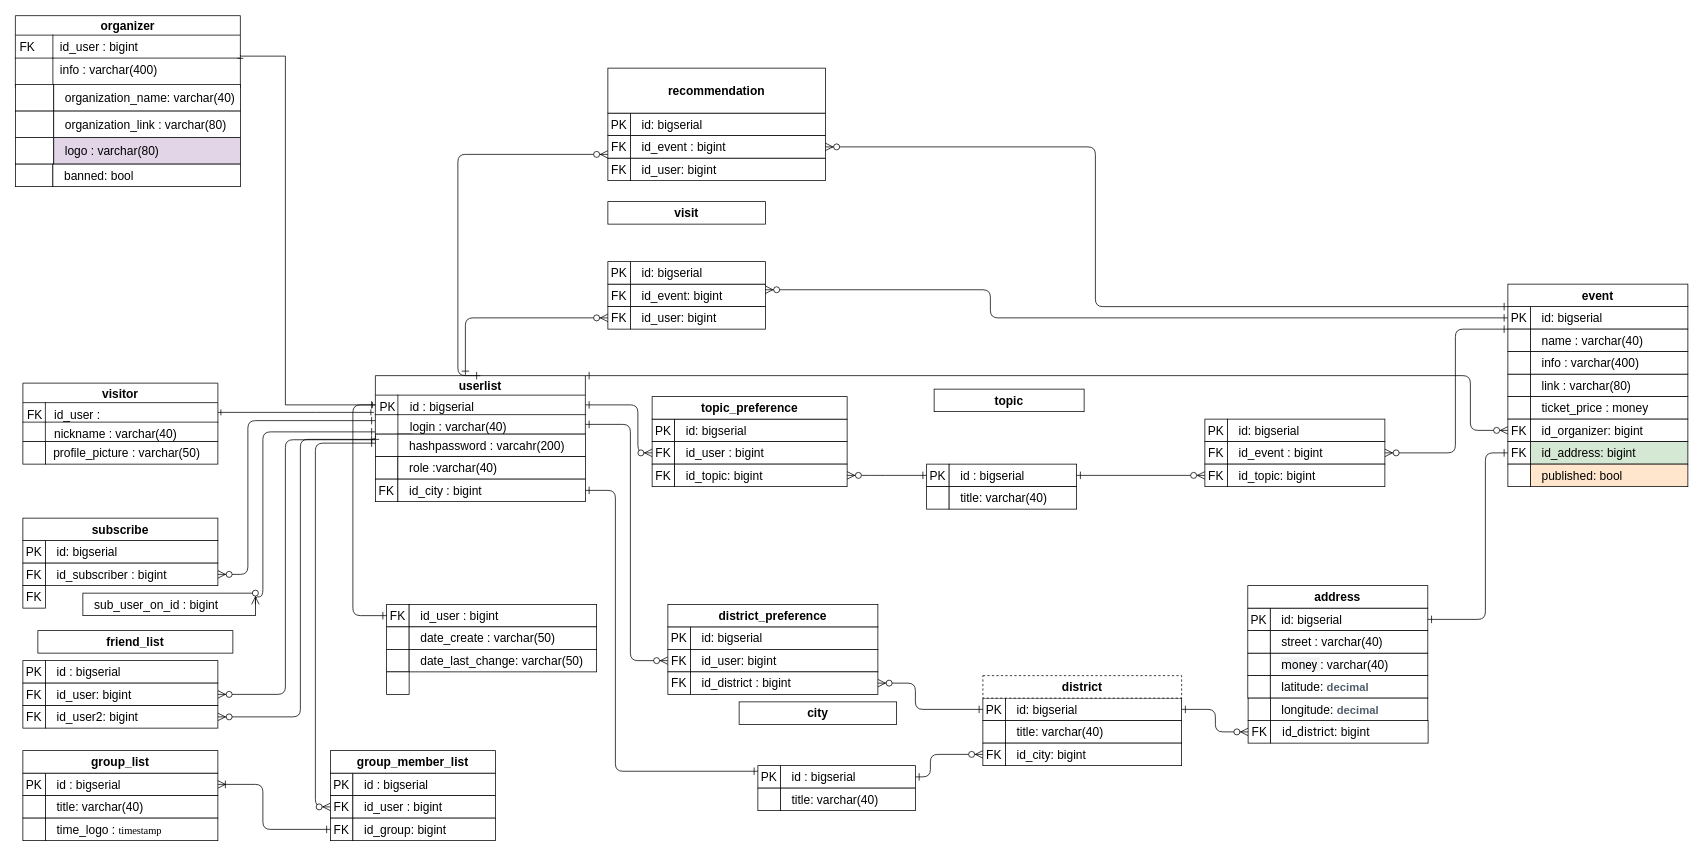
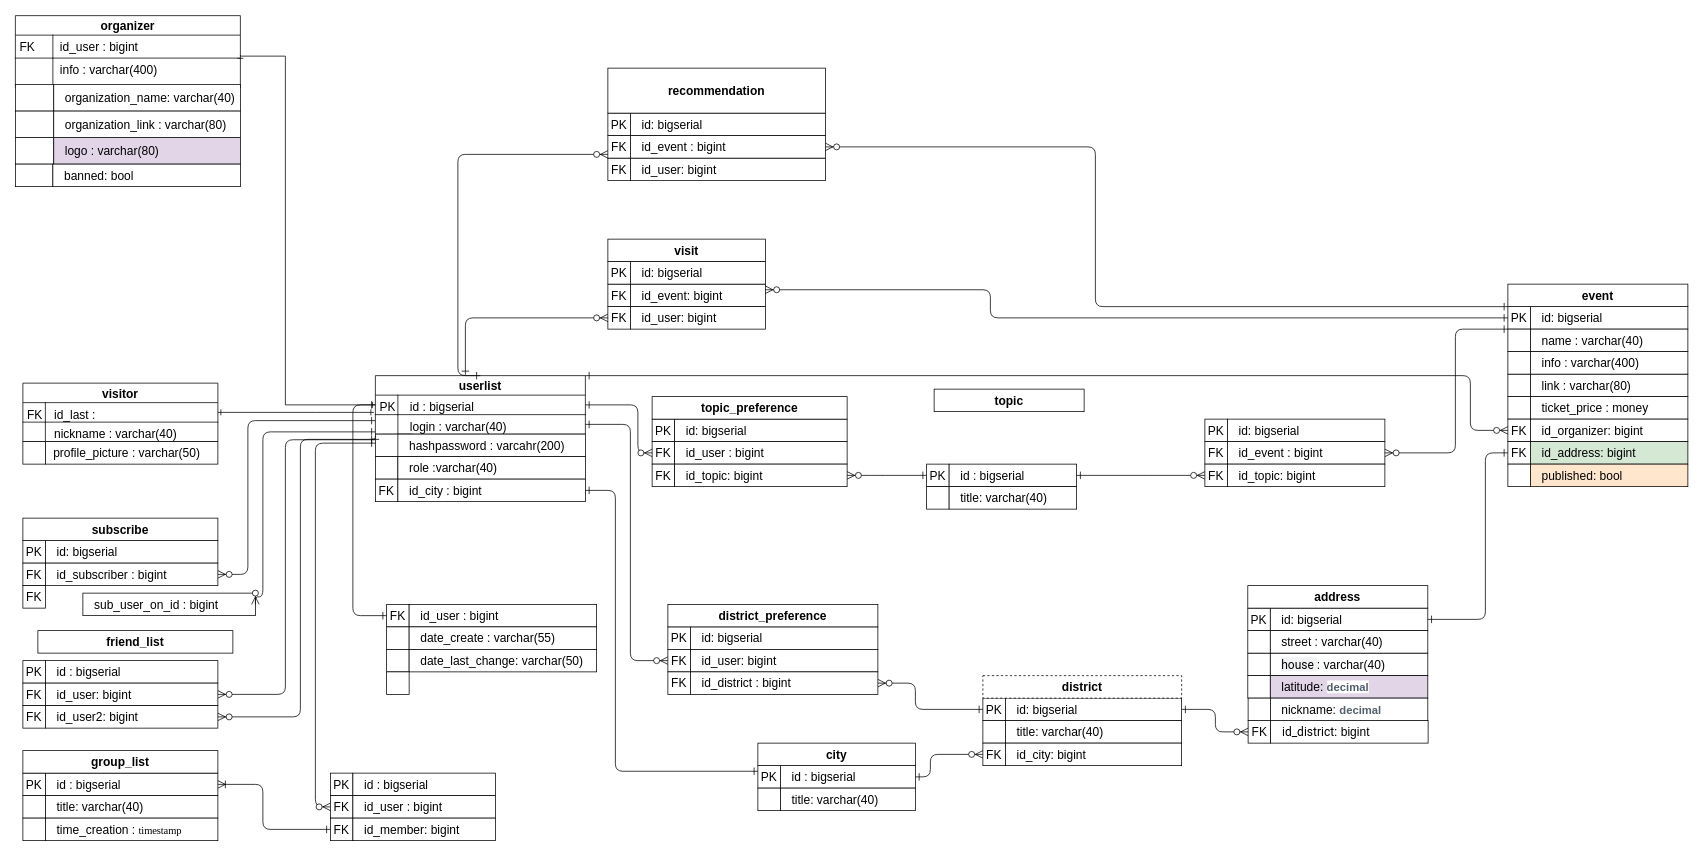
node "visit": moved (687, 213) -> (687, 250)
node "id_user :": label "id_user :" -> "id_last :"
node "date_create : varchar(50)": label "date_create : varchar(50)" -> "date_create : varchar(55)"
node "money : varchar(40)": label "money : varchar(40)" -> "house : varchar(40)"
node "latitude: decimal": fillcolor #ffffff -> #e1d5e7
node "longitude: decimal": label "longitude: decimal" -> "nickname: decimal"
node "city": moved (818, 713) -> (837, 754)
node "group_member_list": removed
node "time_logo : timestamp": label "time_logo : timestamp" -> "time_creation : timestamp"
node "id_group: bigint": label "id_group: bigint" -> "id_member: bigint"
